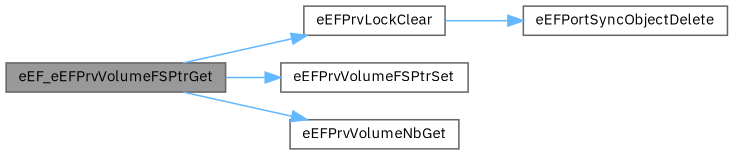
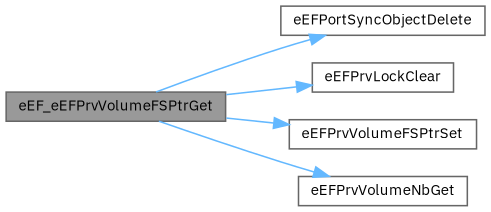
edge "eEFPrvLockClear" -> "eEFPortSyncObjectDelete": now "eEF_eEFPrvVolumeFSPtrGet" -> "eEFPortSyncObjectDelete"
